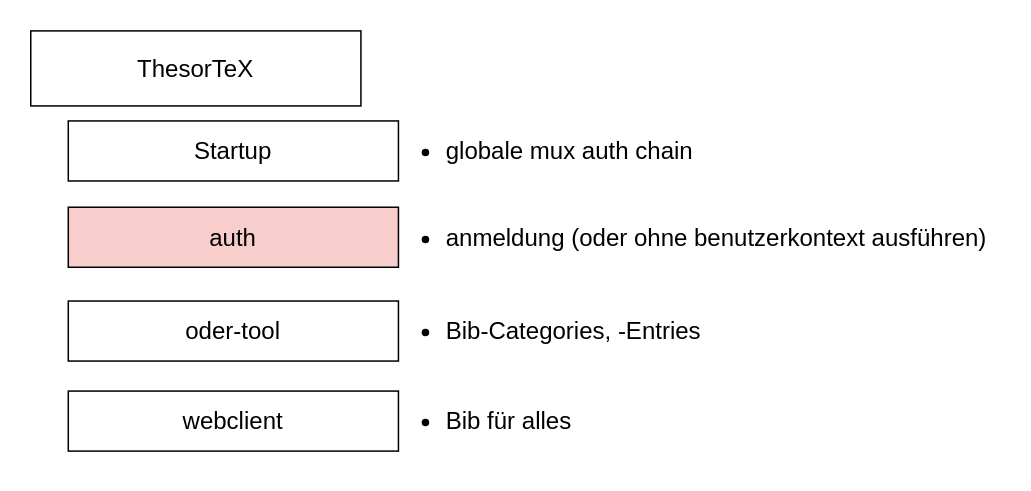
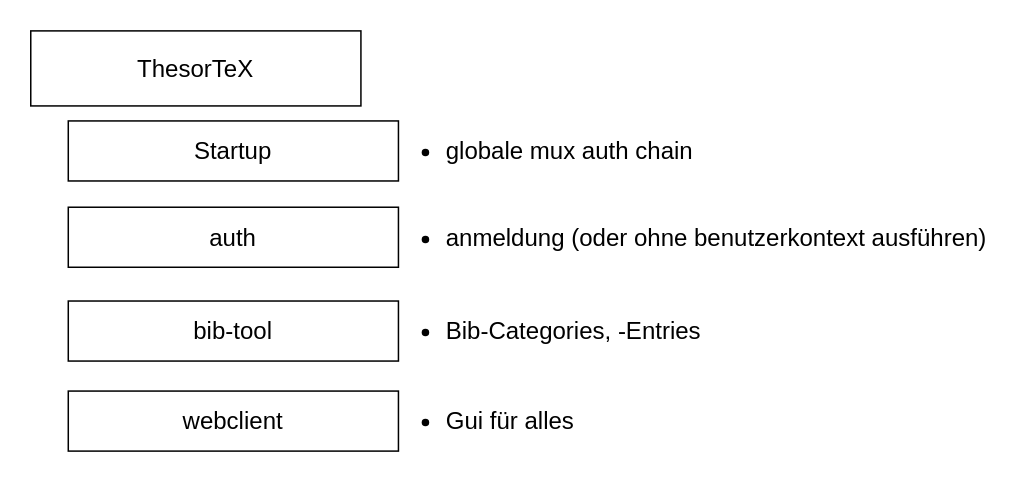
node "auth": fillcolor #f8cecc -> #ffffff
node "oder-tool": label "oder-tool" -> "bib-tool"
node "Bib für alles": label "Bib für alles" -> "Gui für alles"
